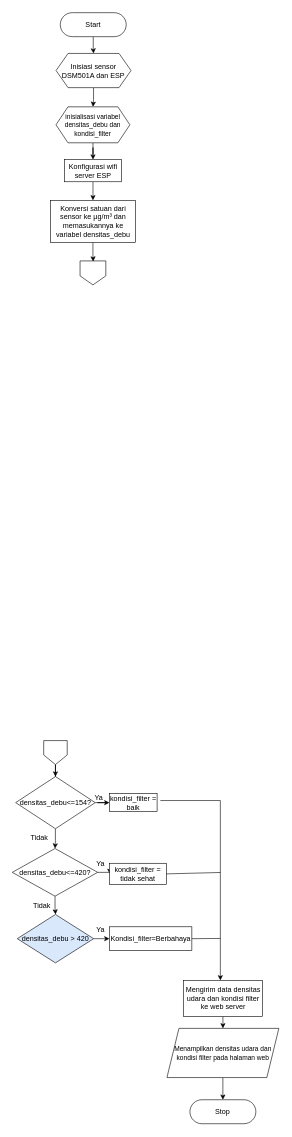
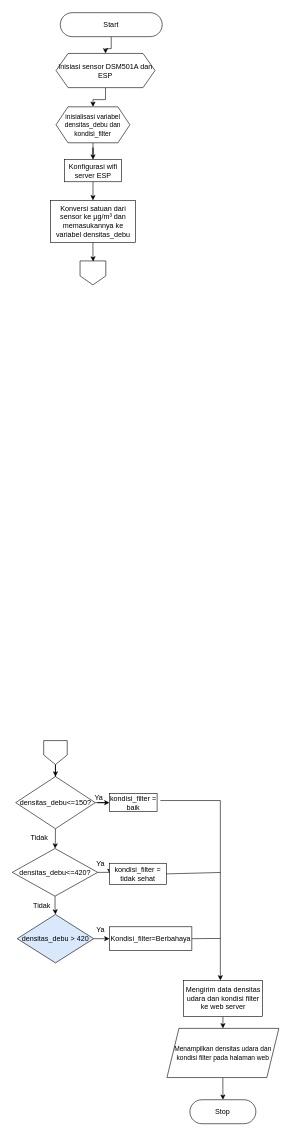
node "Start": size 66x24 -> 102x24
node "Inisiasi sensor DSM501A dan ESP": size 75x34 -> 99x34
node "densitas_debu<=154?": label "densitas_debu<=154?" -> "densitas_debu<=150?"
